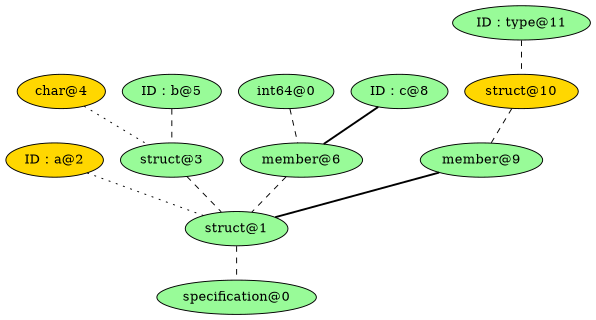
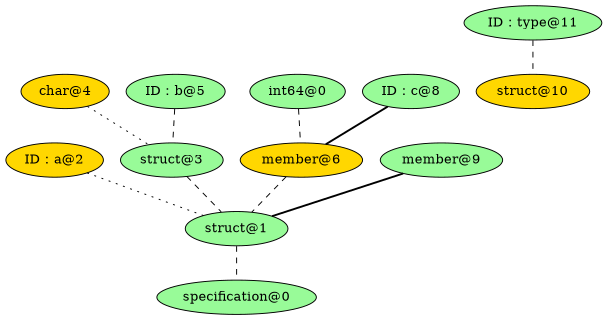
edge "struct@10" -- "member@9": removed
node "member@6": fillcolor palegreen -> gold
